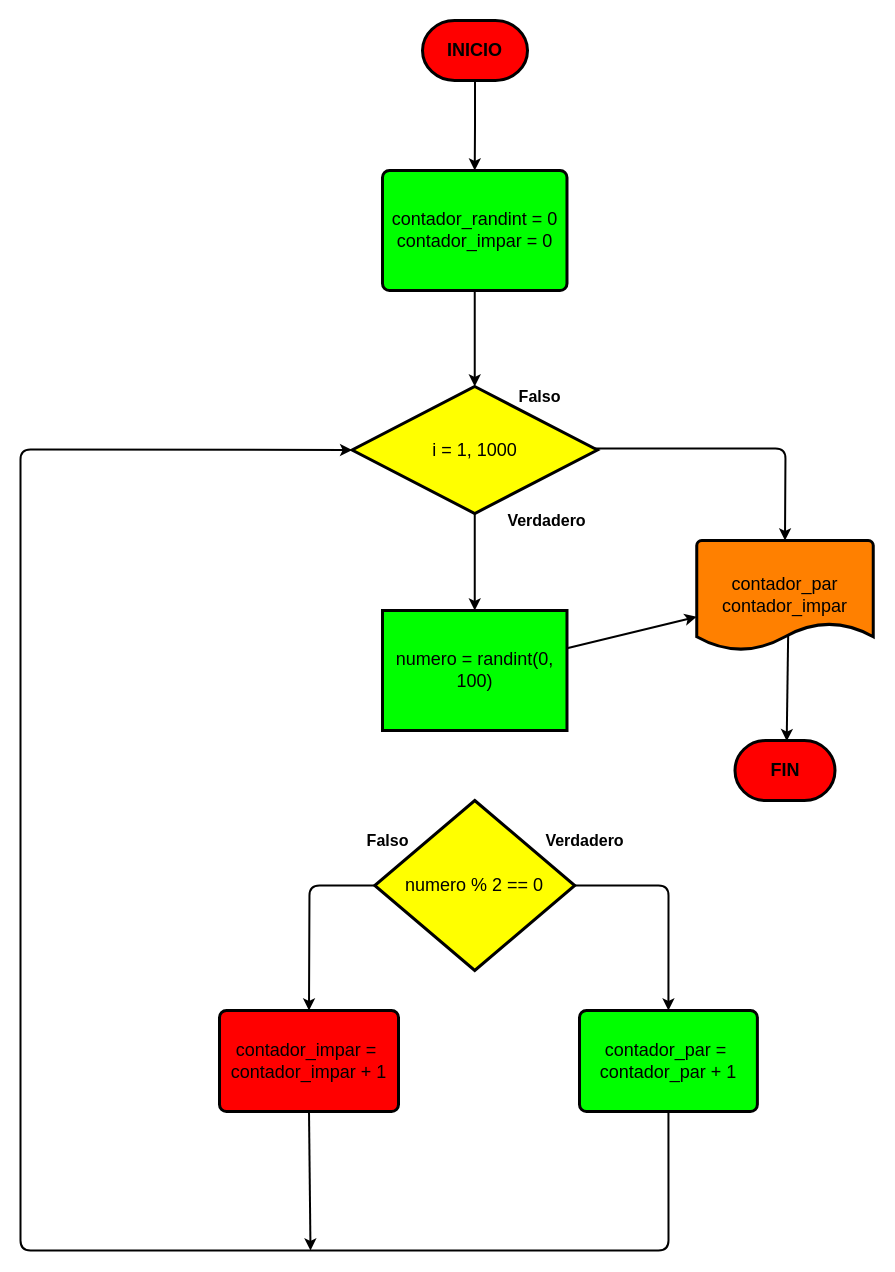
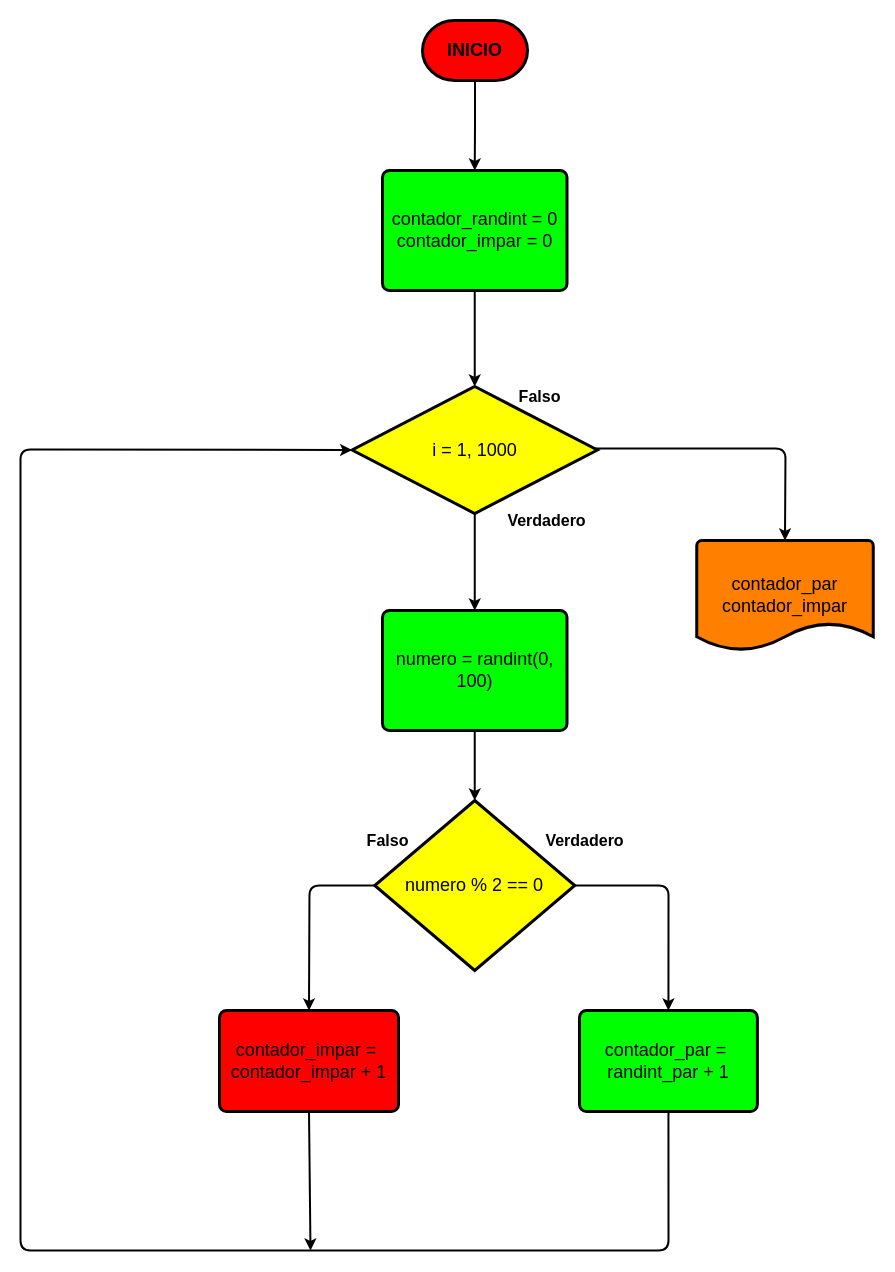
edge "numero = randint(0, 100)" -> "contador_par contador_impar": now "numero = randint(0, 100)" -> "numero % 2 == 0"
node "numero = randint(0, 100)": shape rectangle -> rounded rectangle
edge "contador_par contador_impar" -> "FIN": removed
node "FIN": removed
node "contador_par = contador_par + 1": label "contador_par = contador_par + 1" -> "contador_par = randint_par + 1"
